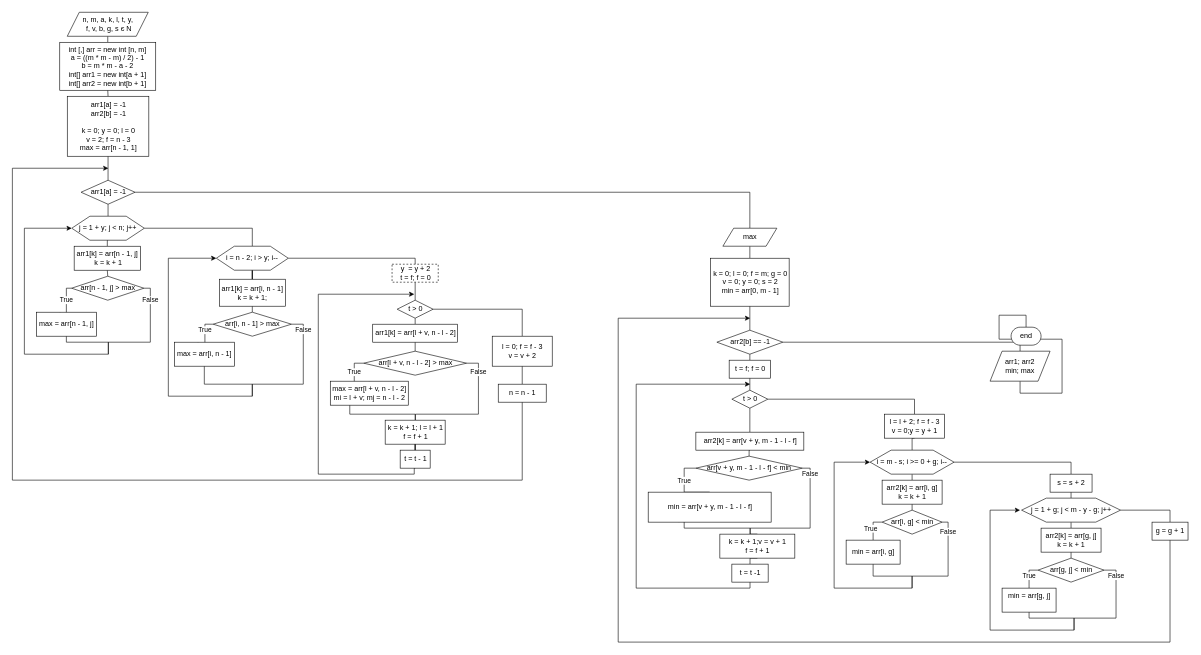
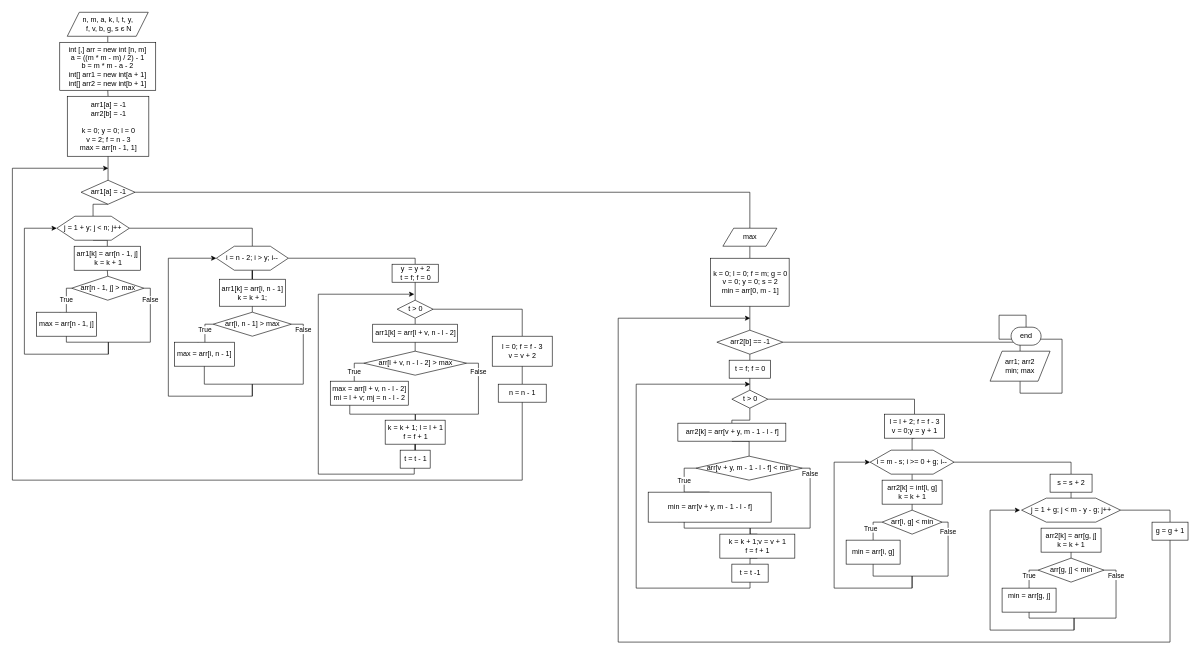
node "j = 1 + y; j < n; j++": moved (108, 228) -> (93, 228)
node "y = y + 2 t = f; f = 0": style dashed -> solid
node "arr2[k] = arr[v + y, m - 1 - l - f]": moved (750, 441) -> (732, 432)
node "arr2[k] = arr[i, g] k = k + 1": label "arr2[k] = arr[i, g] k = k + 1" -> "arr2[k] = int[i, g] k = k + 1"
edge "j = 1 + g; j < m - y - g; j++" -- "arr2[k] = arr[g, j] k = k + 1": removed
